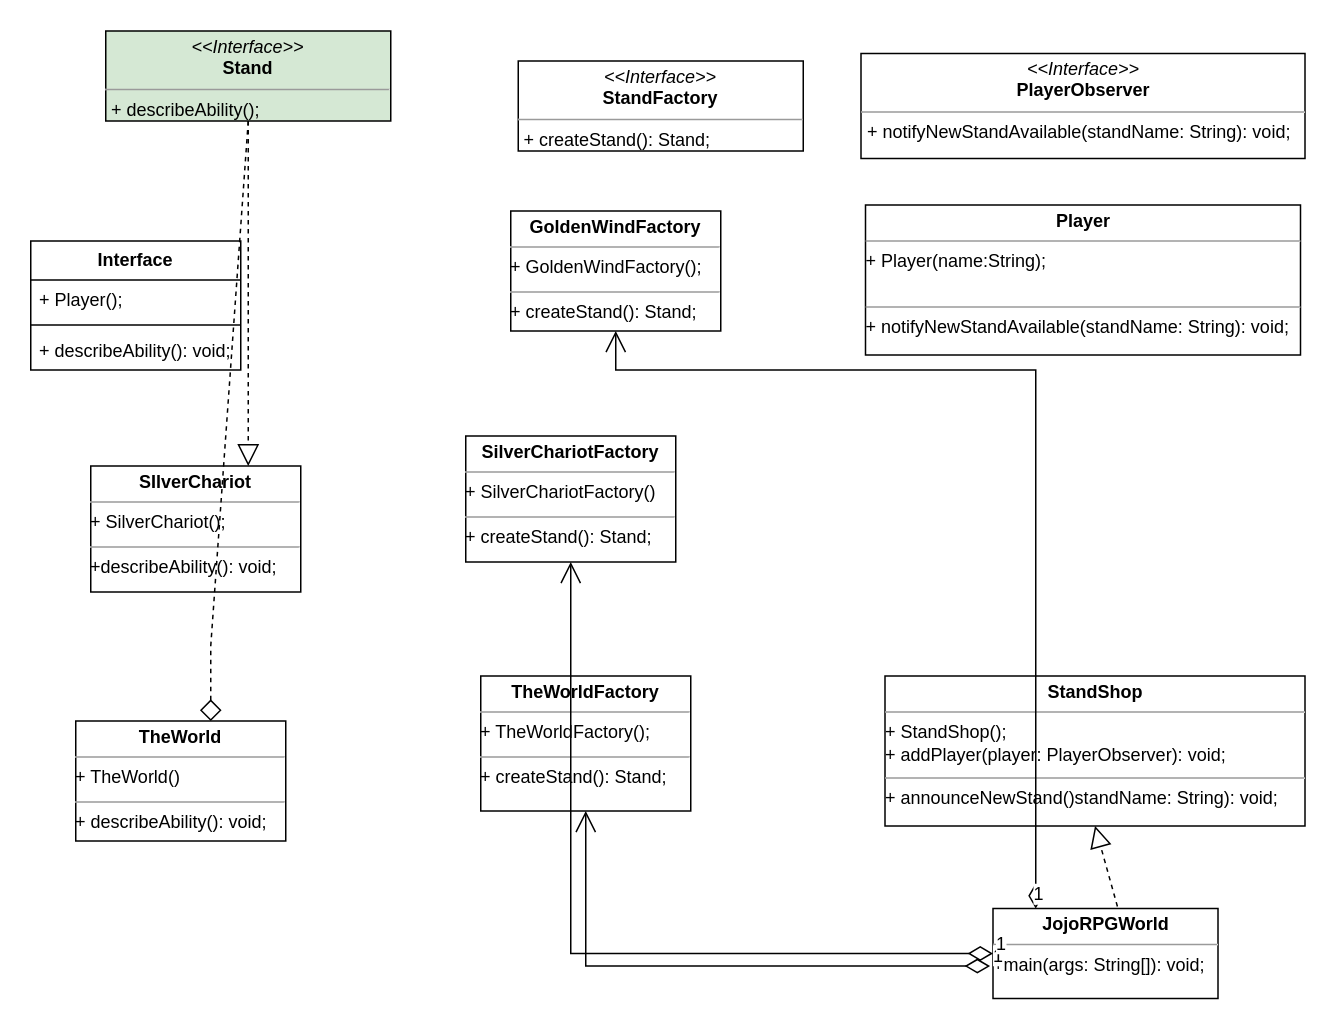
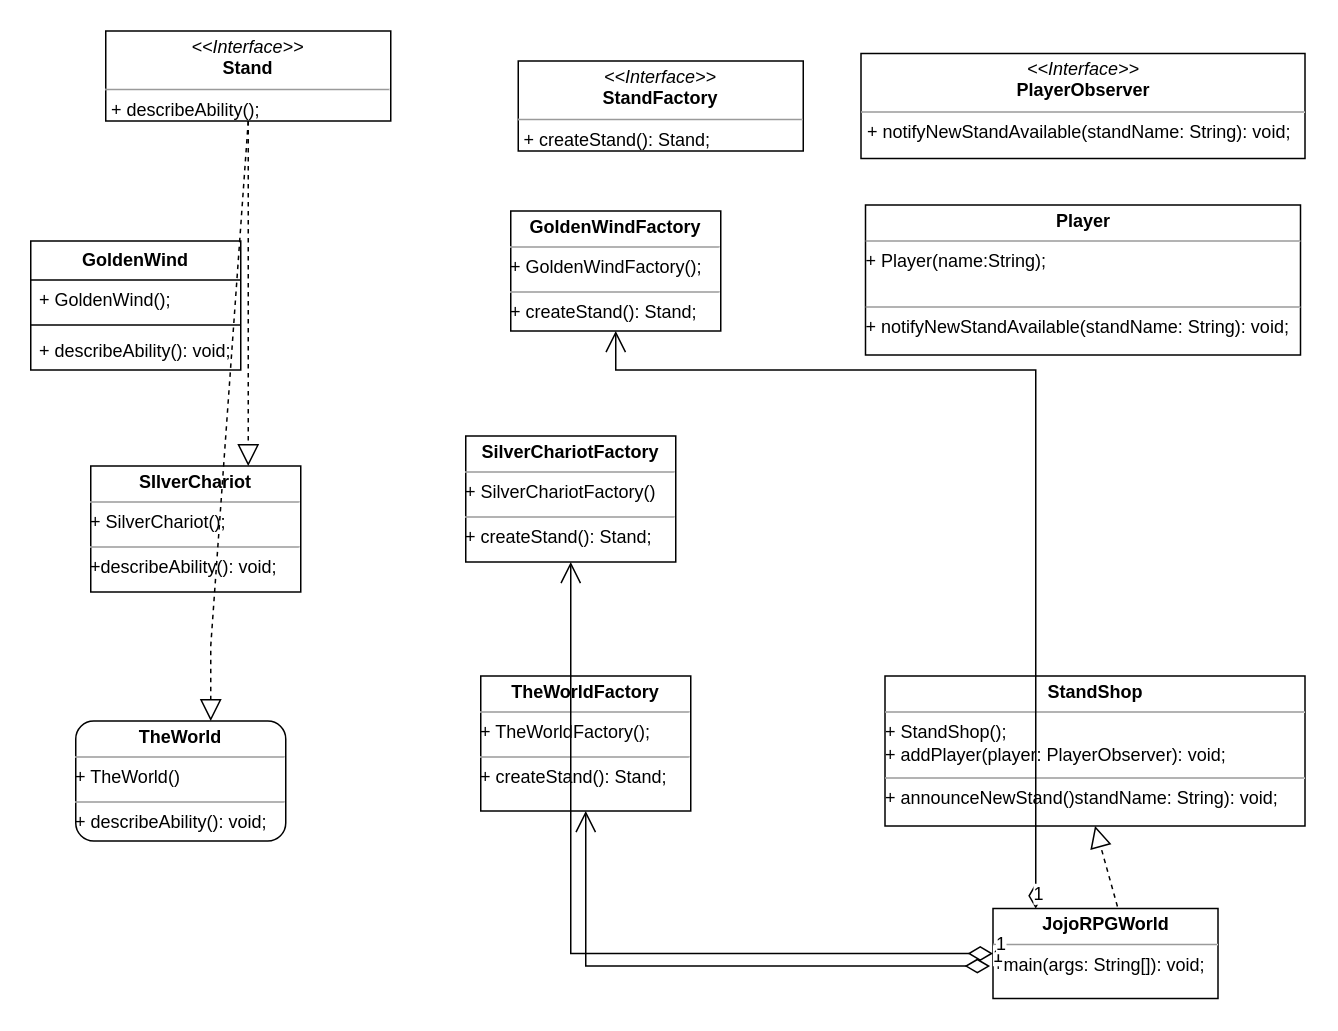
node "<<Interface>> Stand + describeAbility();": fillcolor #d5e8d4 -> #ffffff
node "Interface": label "Interface" -> "GoldenWind"
node "+ Player();": label "+ Player();" -> "+ GoldenWind();"
edge "<<Interface>> Stand + describeAbility();" -> "TheWorld + TheWorld() + describeAbility(): void;": arrowhead diamond -> block
node "TheWorld + TheWorld() + describeAbility(): void;": shape rectangle -> rounded rectangle
